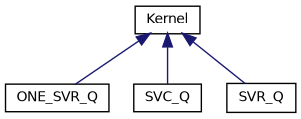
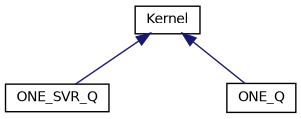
node "SVC_Q": removed
node "SVR_Q": label "SVR_Q" -> "ONE_Q"
